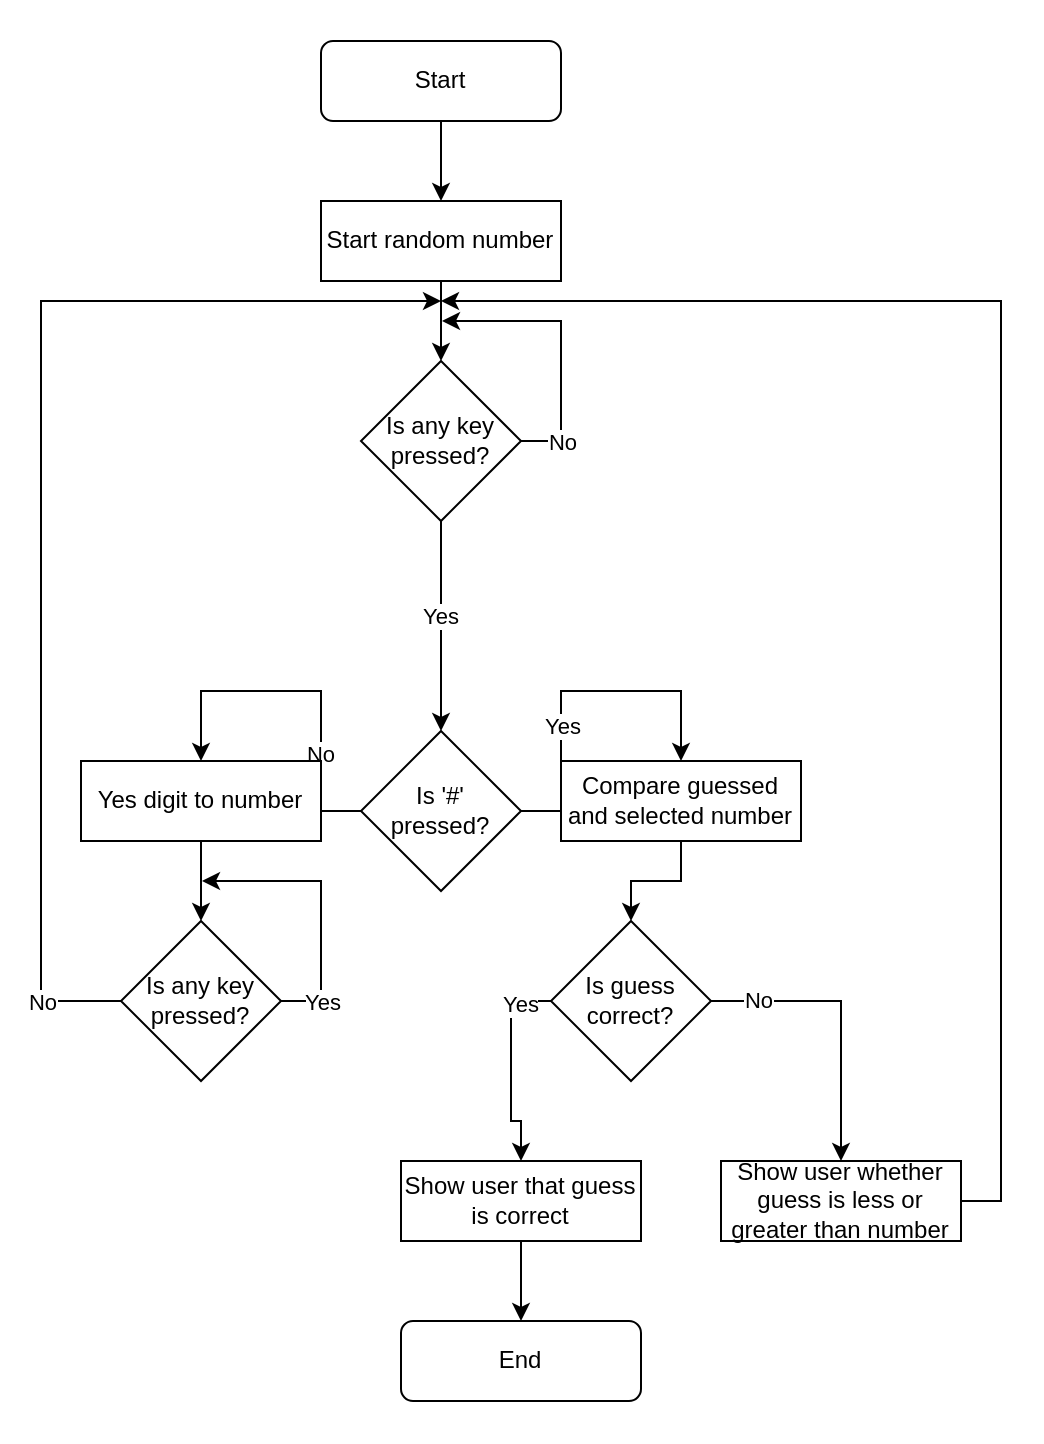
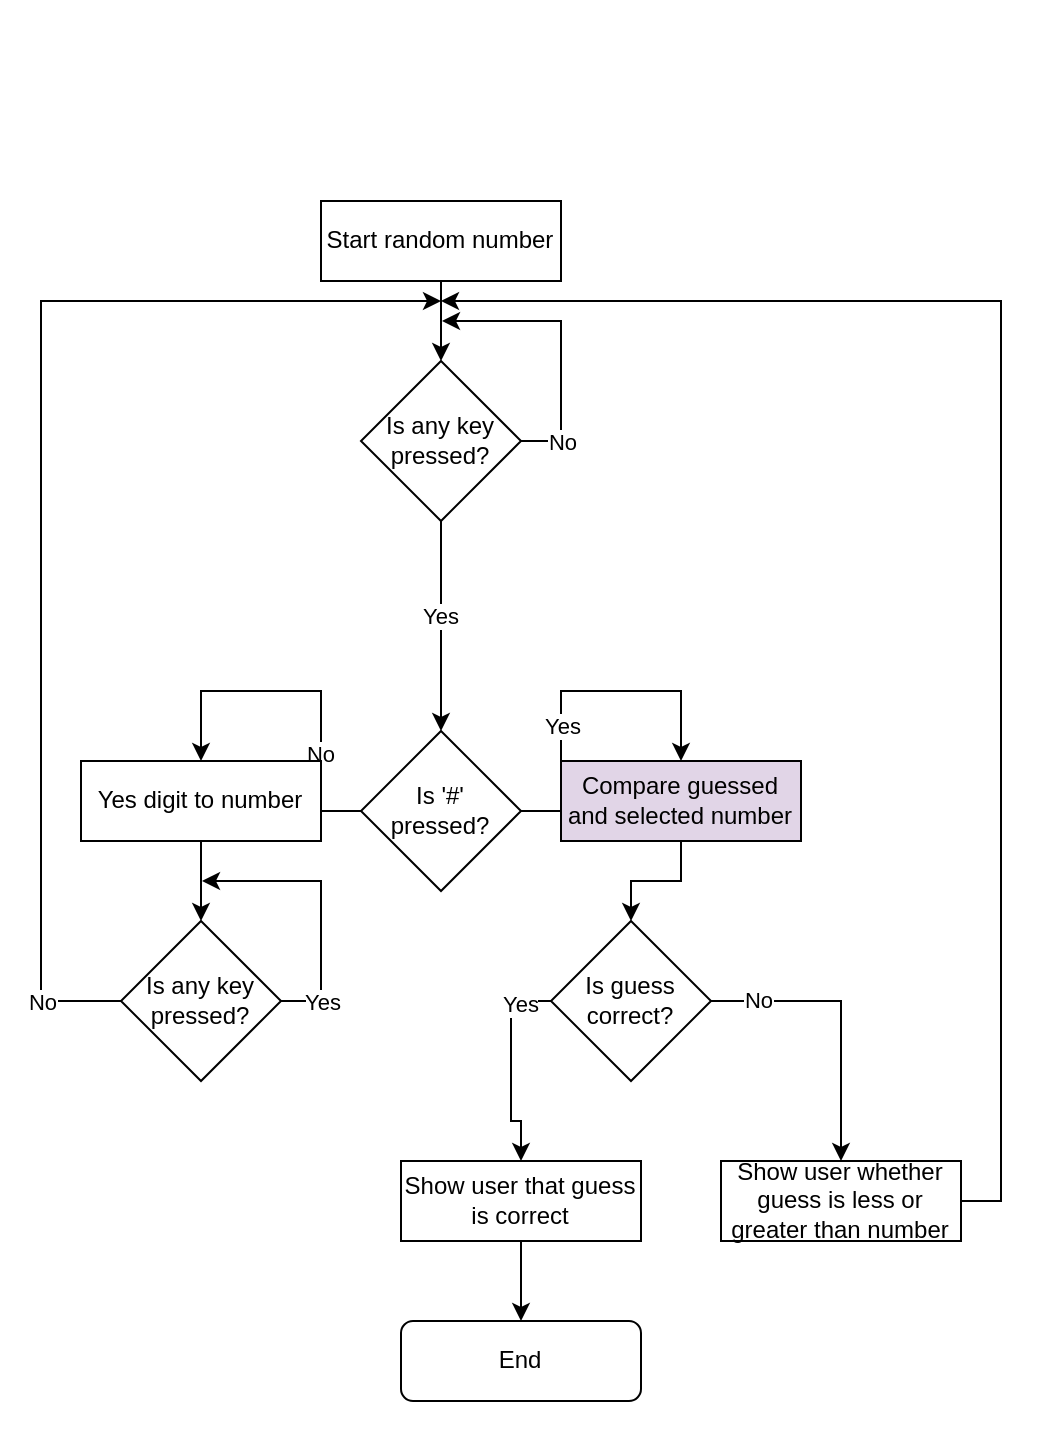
node "Start": removed
edge "Start" -> "Start random number": removed
node "Compare guessed and selected number": fillcolor #ffffff -> #e1d5e7
